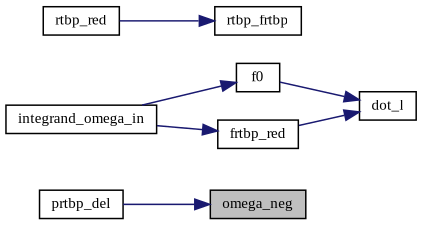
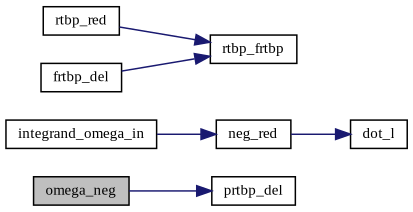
node "frtbp_del": added
node "f0": removed
node "frtbp_red": label "frtbp_red" -> "neg_red"
edge "prtbp_del" -> "omega_neg": reversed
